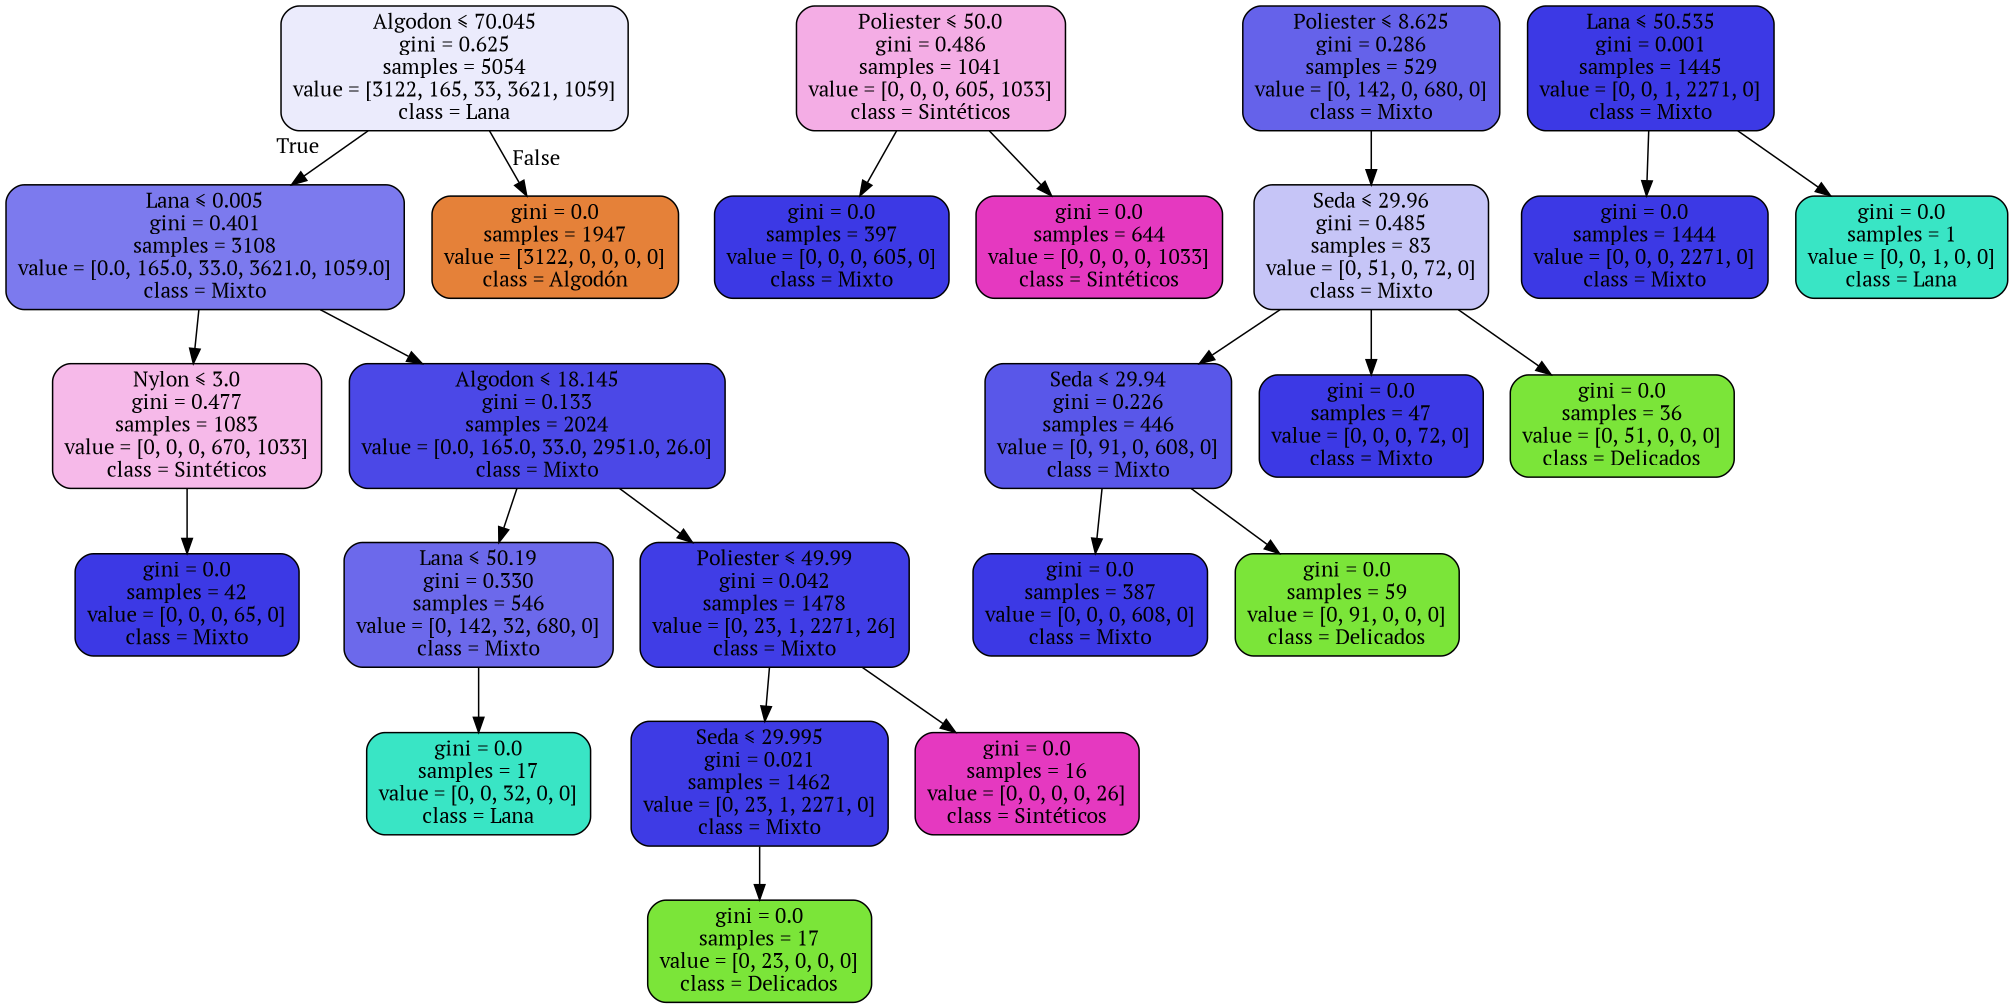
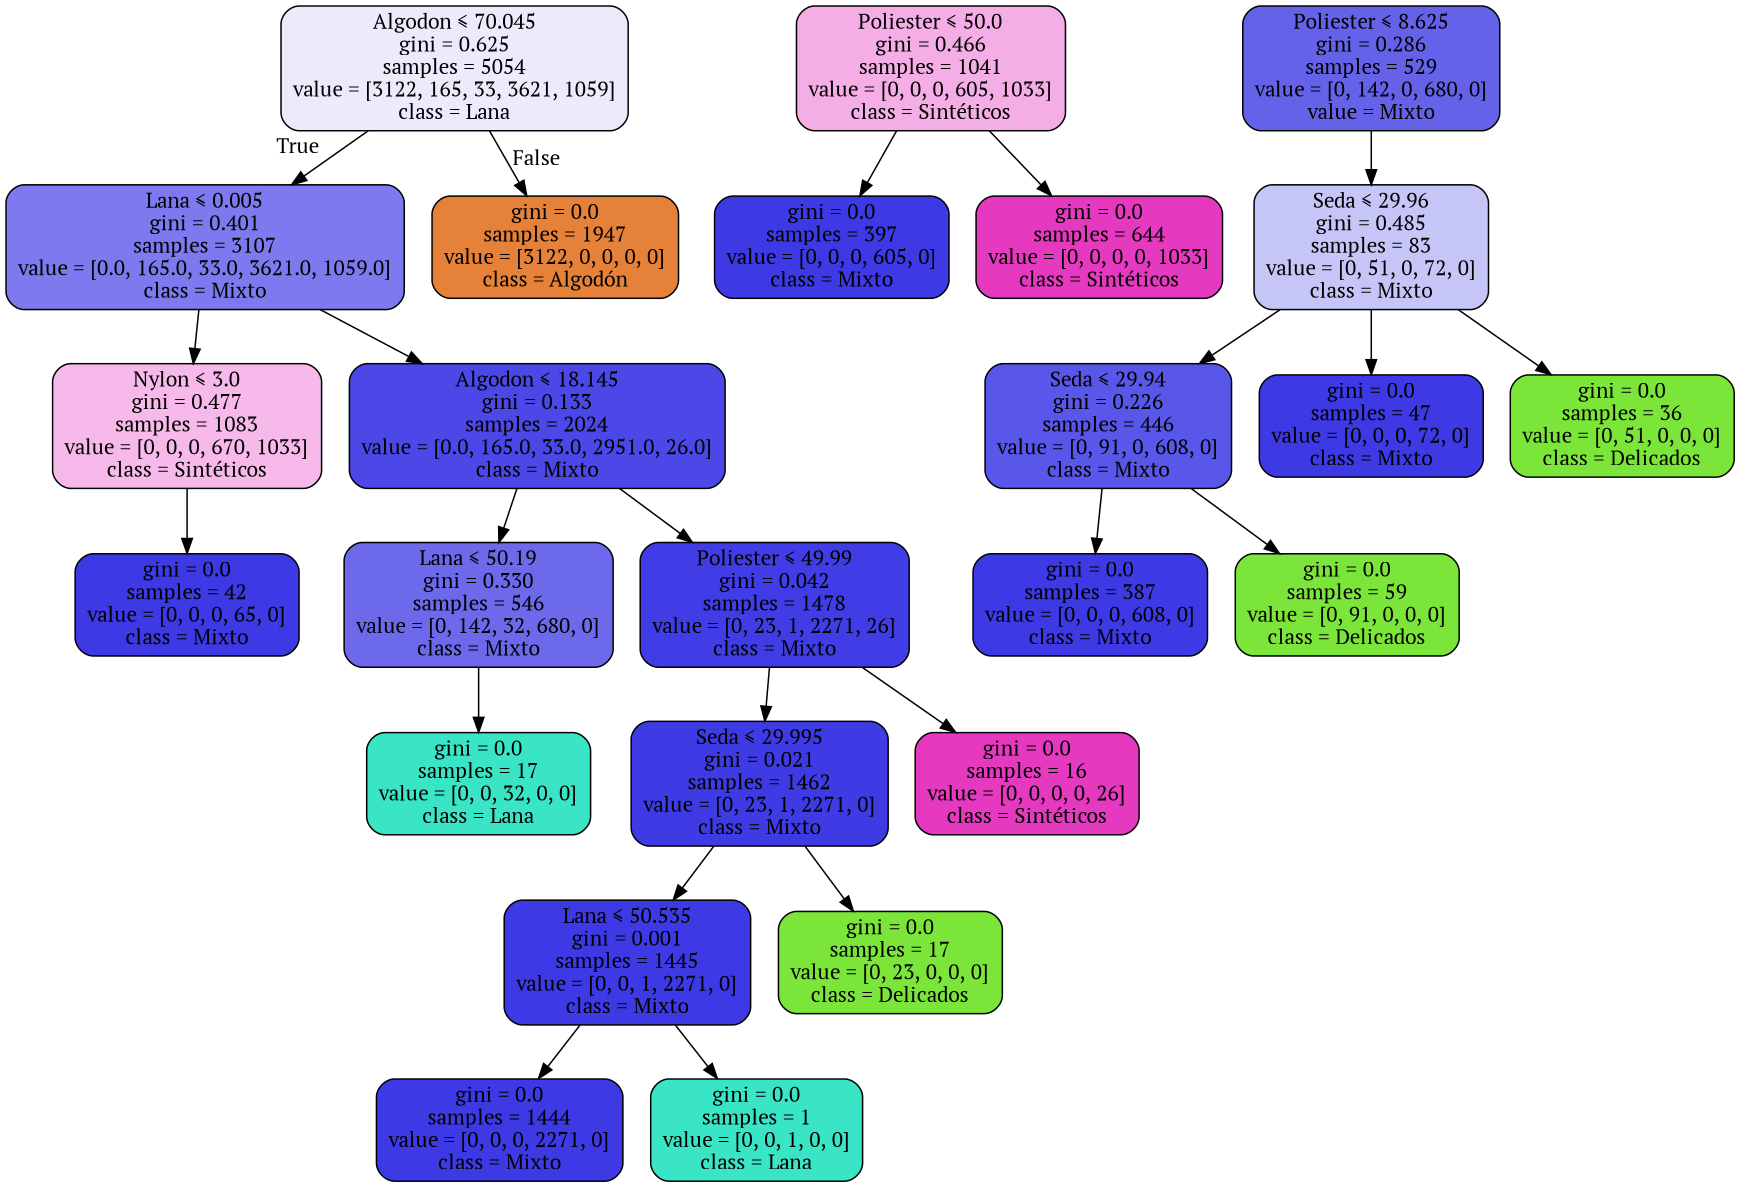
node "Poliester ≤ 50.0": text "gini = 0.486" -> "gini = 0.466"
node "Poliester ≤ 8.625": text "class = Mixto" -> "value = Mixto"
node "Lana ≤ 0.005": text "samples = 3108" -> "samples = 3107"
edge "Seda ≤ 29.995" -> "Lana ≤ 50.535": added
